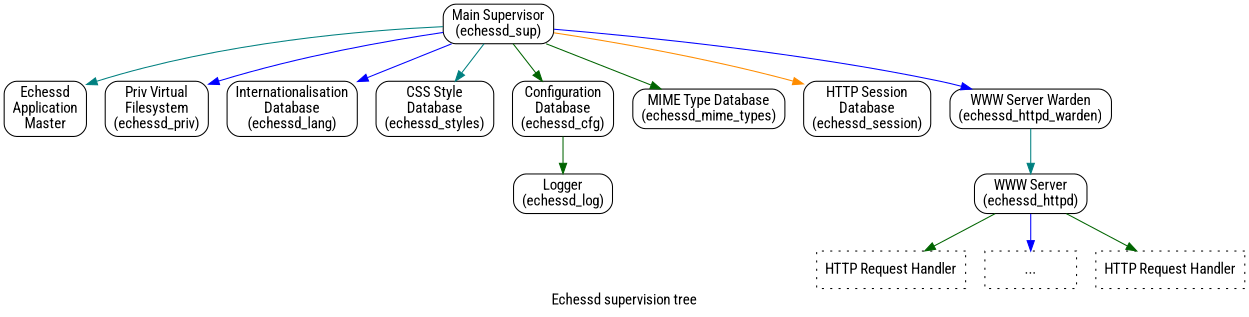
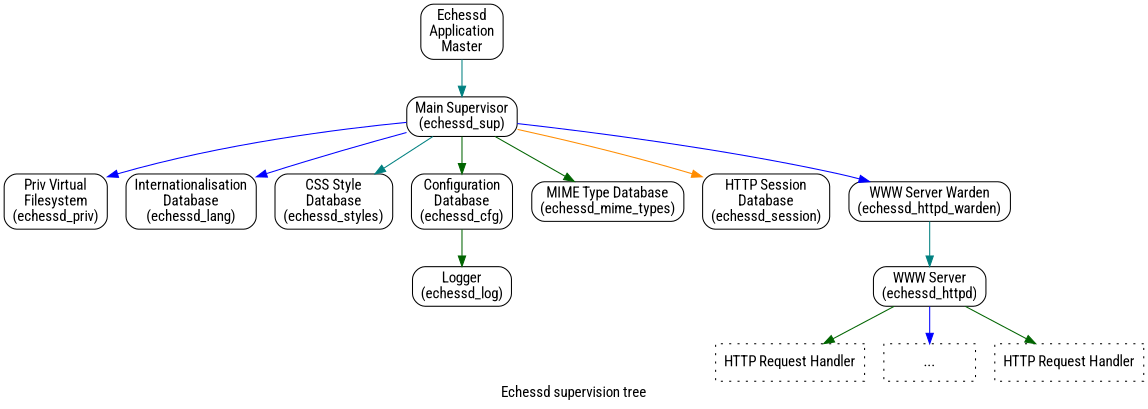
edge "Main Supervisor (echessd_sup)" -> "Echessd Application Master": reversed
